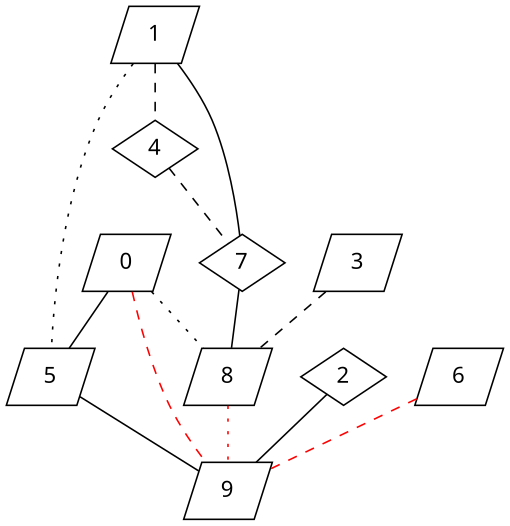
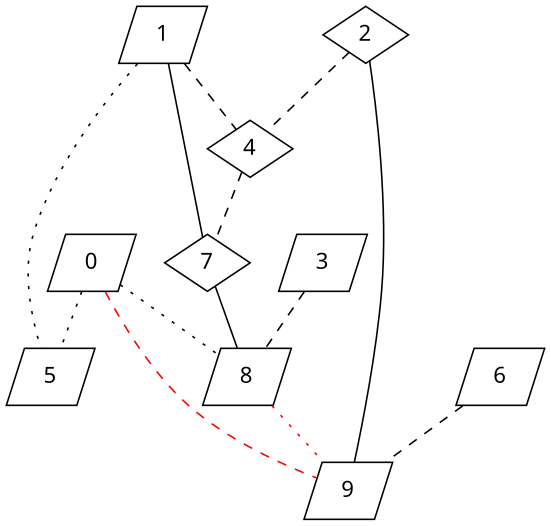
edge "2" -- "4": added
edge "0" -- "5": style solid -> dotted
edge "5" -- "9": removed
edge "6" -- "9": color red -> black
